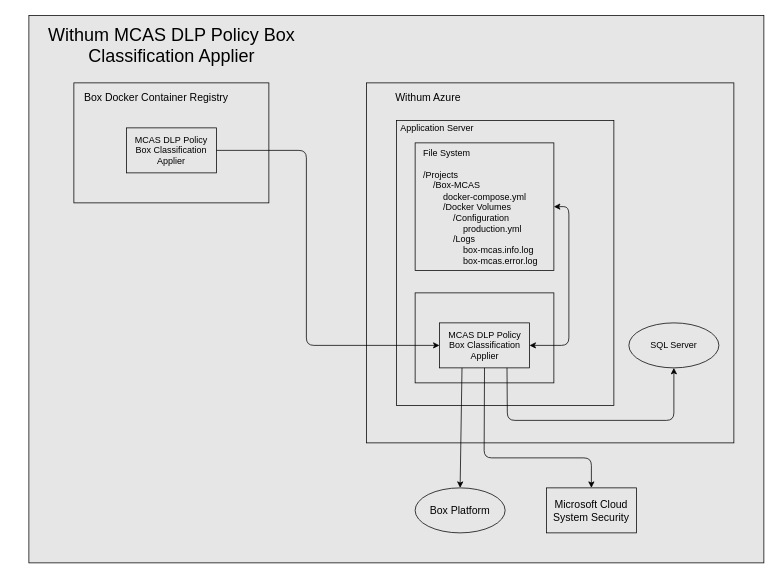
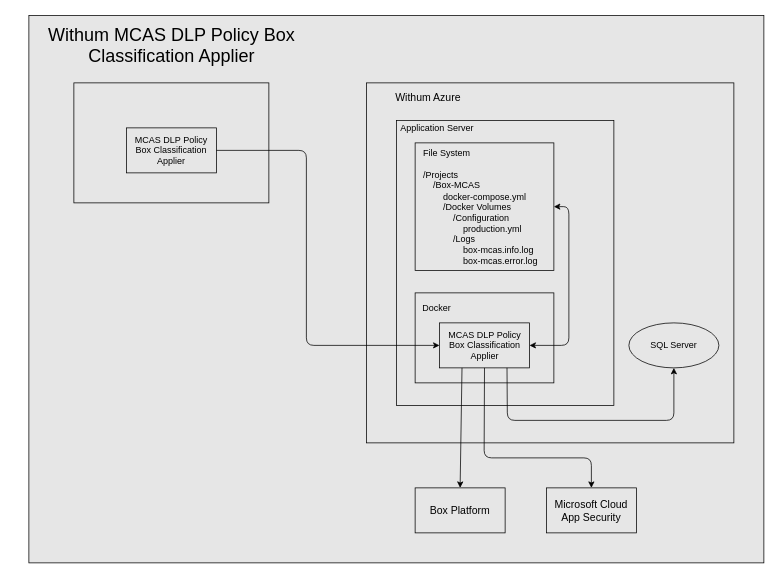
node "Box Docker Container Registry": removed
node "Docker": added
node "Box Platform": shape ellipse -> rectangle
node "Microsoft Cloud System Security": label "Microsoft Cloud System Security" -> "Microsoft Cloud App Security"
